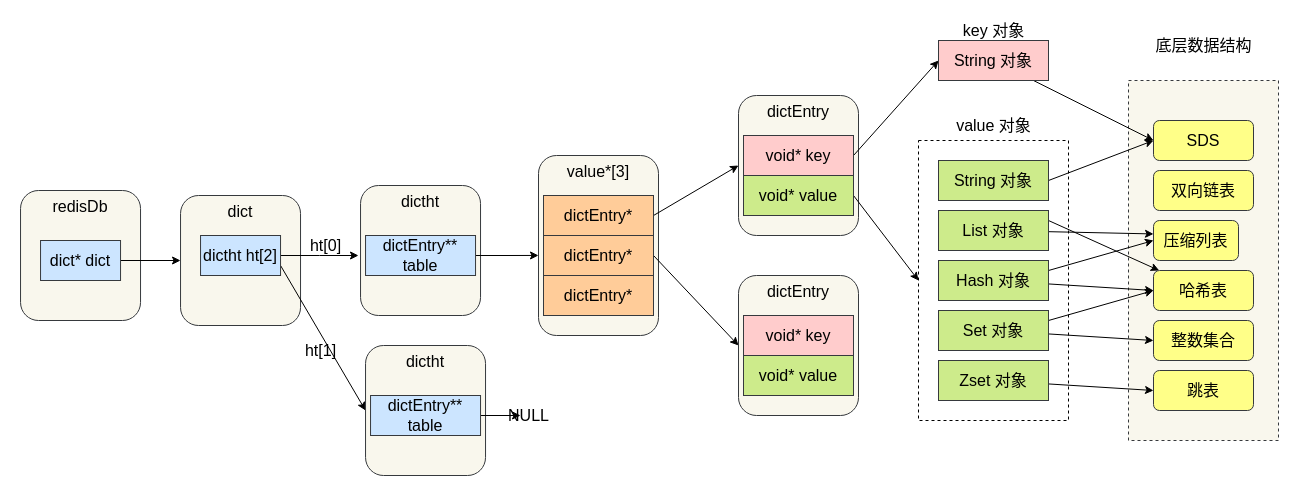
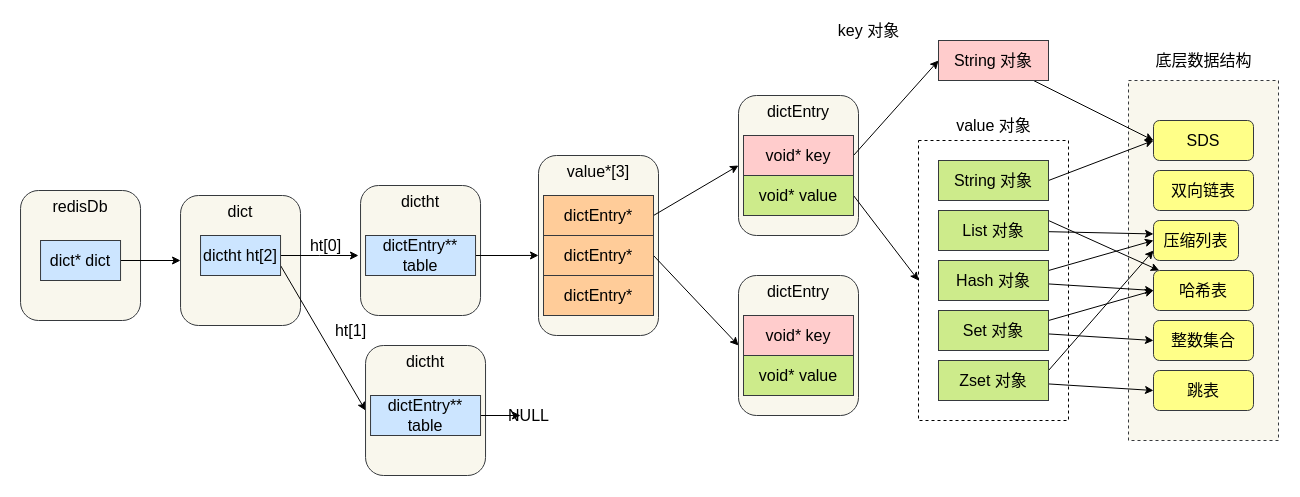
node "key 对象": moved (994, 31) -> (869, 31)
node "底层数据结构": moved (1204, 46) -> (1204, 61)
edge "Zset 对象" -> "压缩列表": added
node "ht[1]": moved (321, 351) -> (351, 331)
